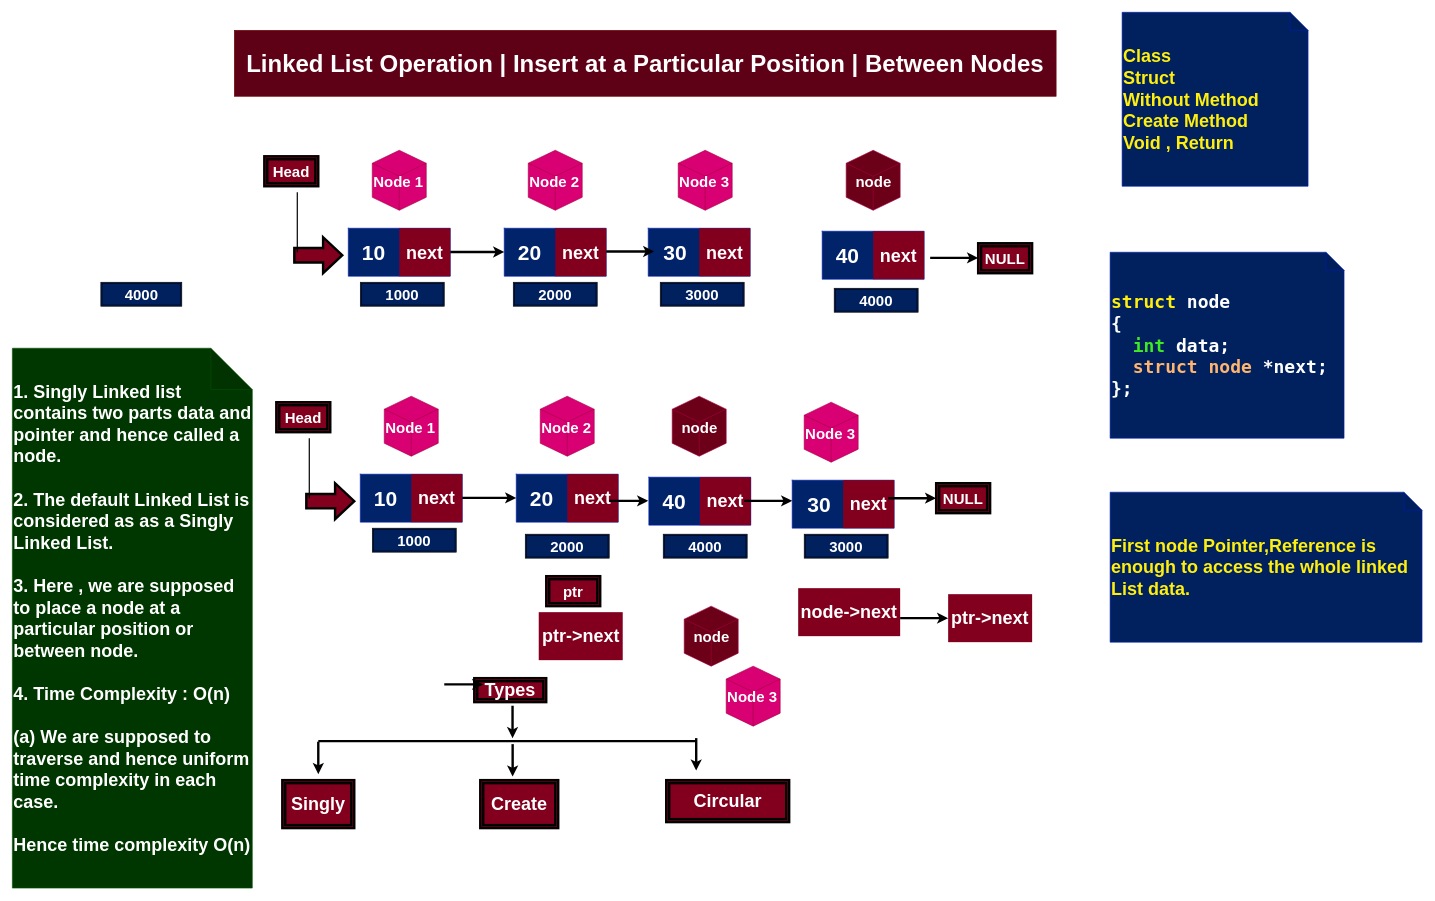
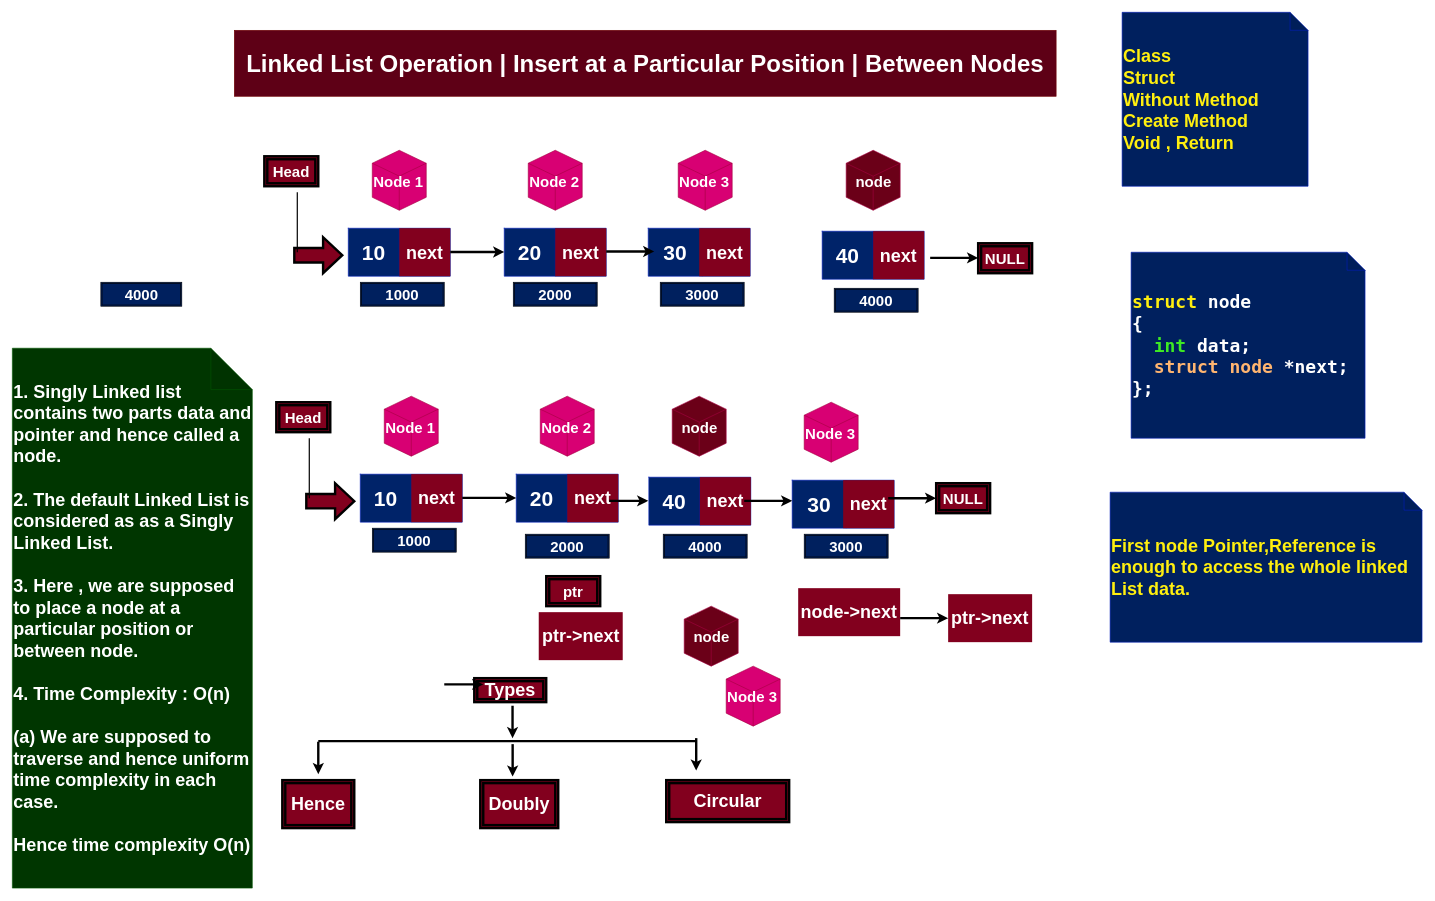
node "struct node{ int data; struct node *next;};": moved (1227, 345) -> (1248, 345)
node "Singly": label "Singly" -> "Hence"
node "Create": label "Create" -> "Doubly"
